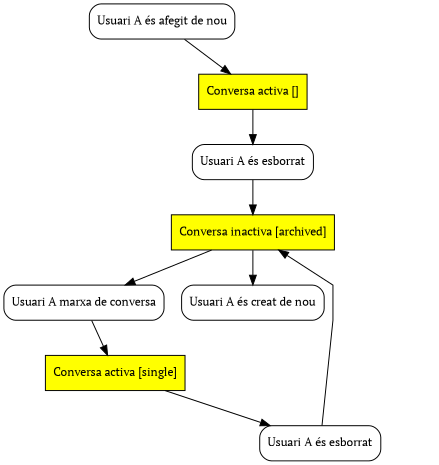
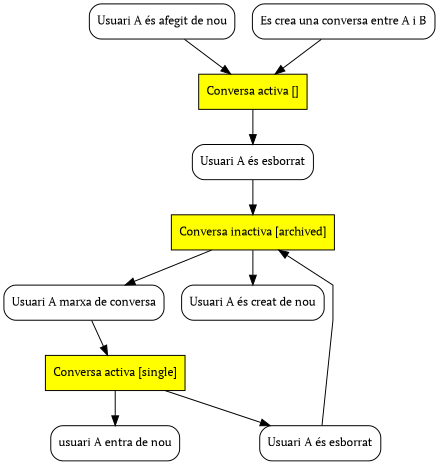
node "Es crea una conversa entre A i B": added
node "usuari A entra de nou": added
